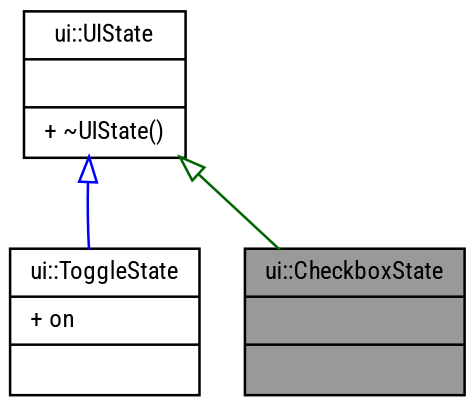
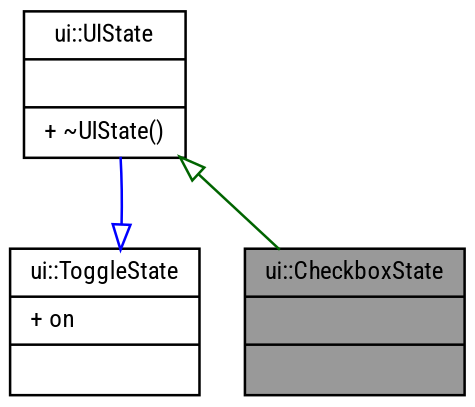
edge "ui::ToggleState" -> "ui::UIState": reversed
